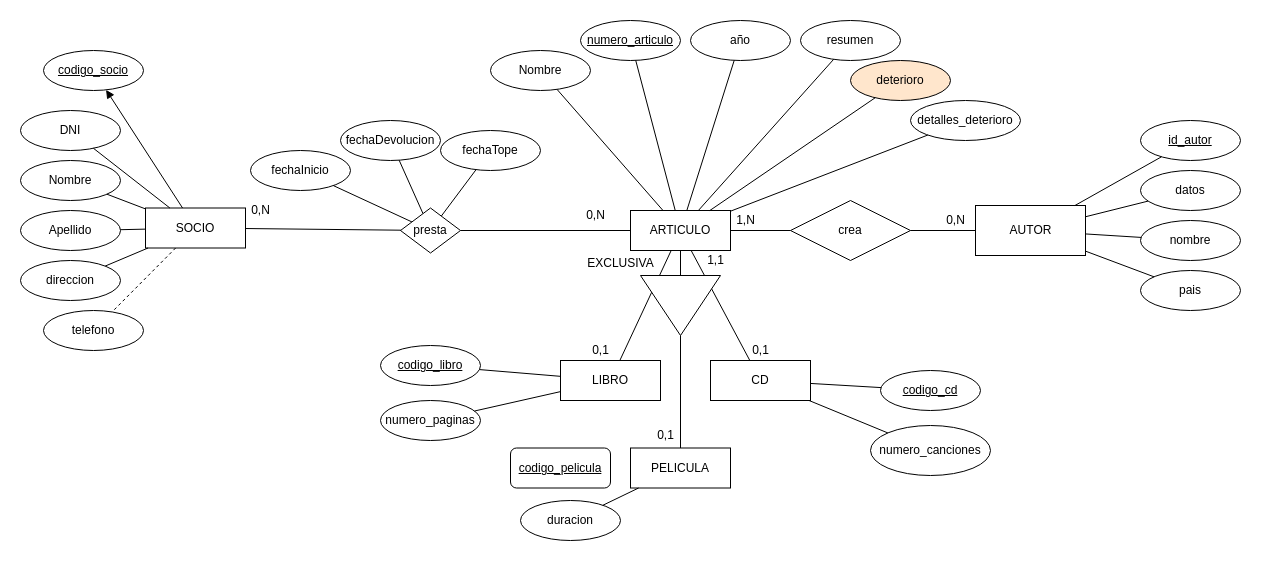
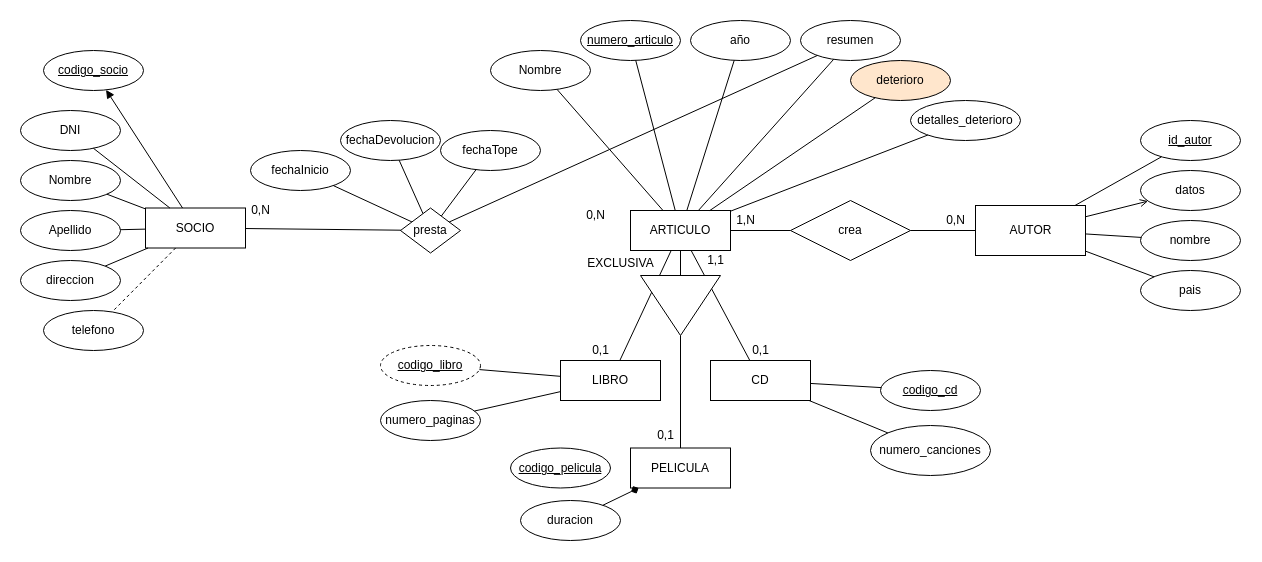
edge "datos" -- "AUTOR": arrowhead none -> open
edge "presta" -- "ARTICULO": now "presta" -- "resumen"
node "codigo_libro": style solid -> dashed
node "codigo_pelicula": shape rounded rectangle -> ellipse
edge "PELICULA" -- "duracion": arrowhead none -> diamond
